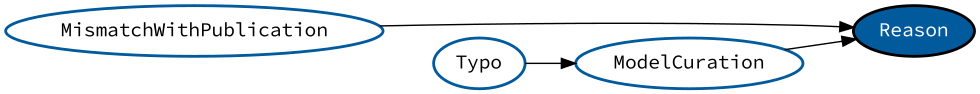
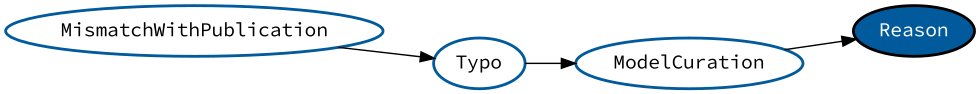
edge "MismatchWithPublication" -> "Reason": now "MismatchWithPublication" -> "Typo"
